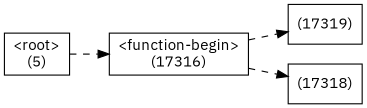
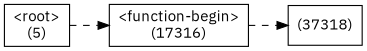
node "(17319)": removed
node "(17318)": label "(17318)" -> "(37318)"
